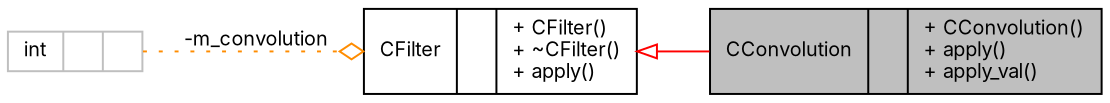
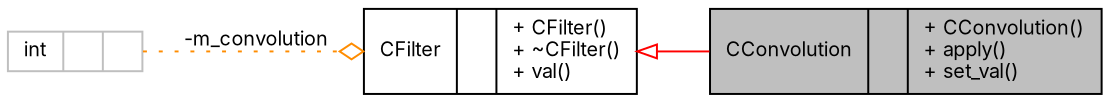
node "CFilter": text "+ apply()" -> "+ val()"
node "CConvolution": text "+ apply_val()" -> "+ set_val()"
